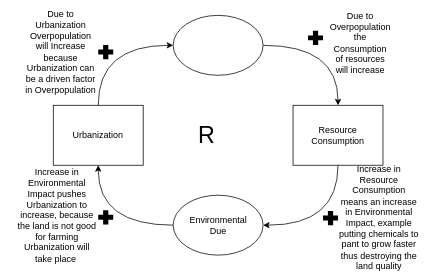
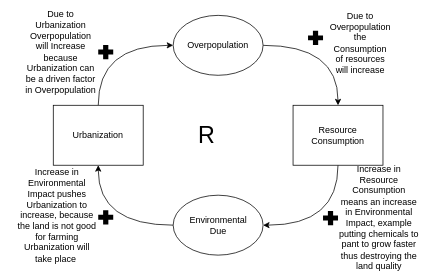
node "Overpopulation": added
